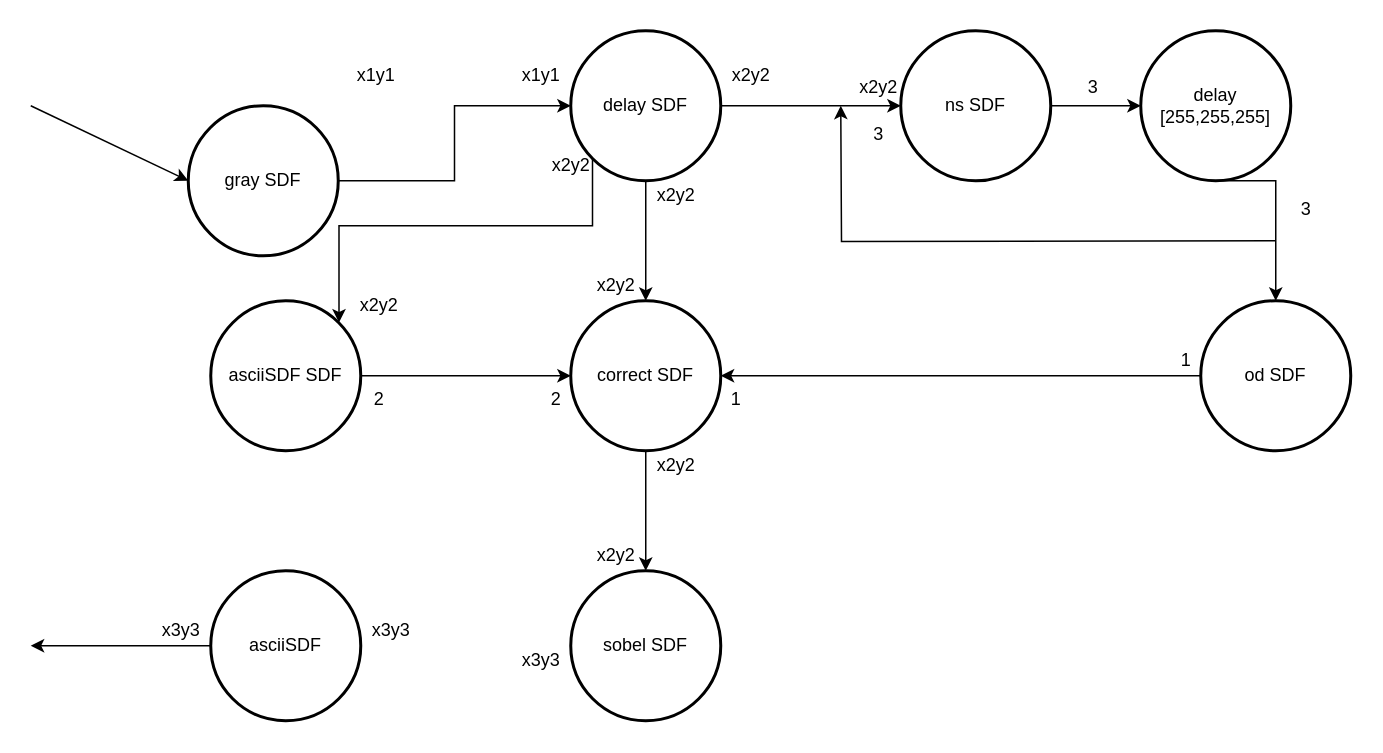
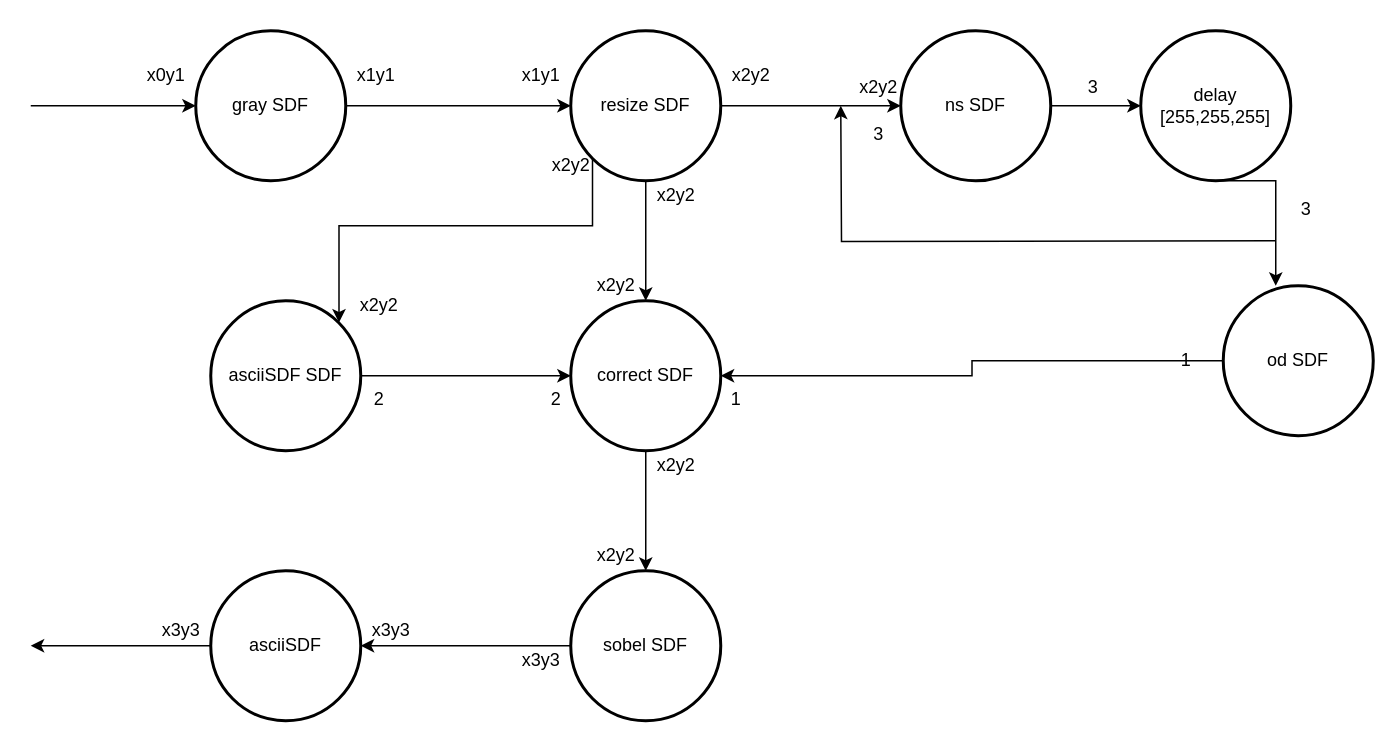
node "x0y1": added
node "delay SDF": label "delay SDF" -> "resize SDF"
node "gray SDF": moved (263, 181) -> (271, 106)
node "od SDF": moved (1276, 376) -> (1298, 361)
edge "sobel SDF" -> "asciiSDF": added
